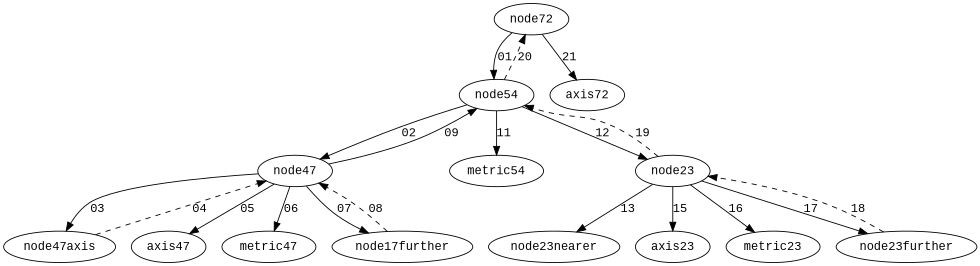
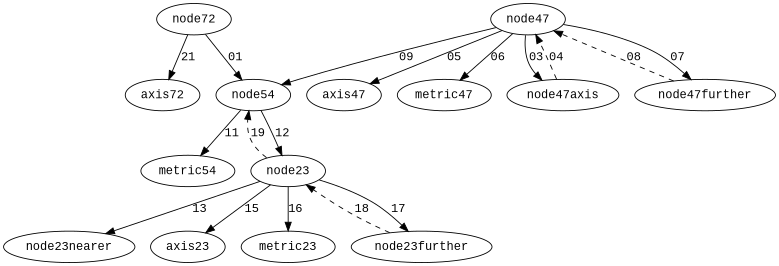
edge "node54" -> "node72": removed, label "20"
edge "node54" -> "node47": removed, label "02"
node "node17further": label "node17further" -> "node47further"
